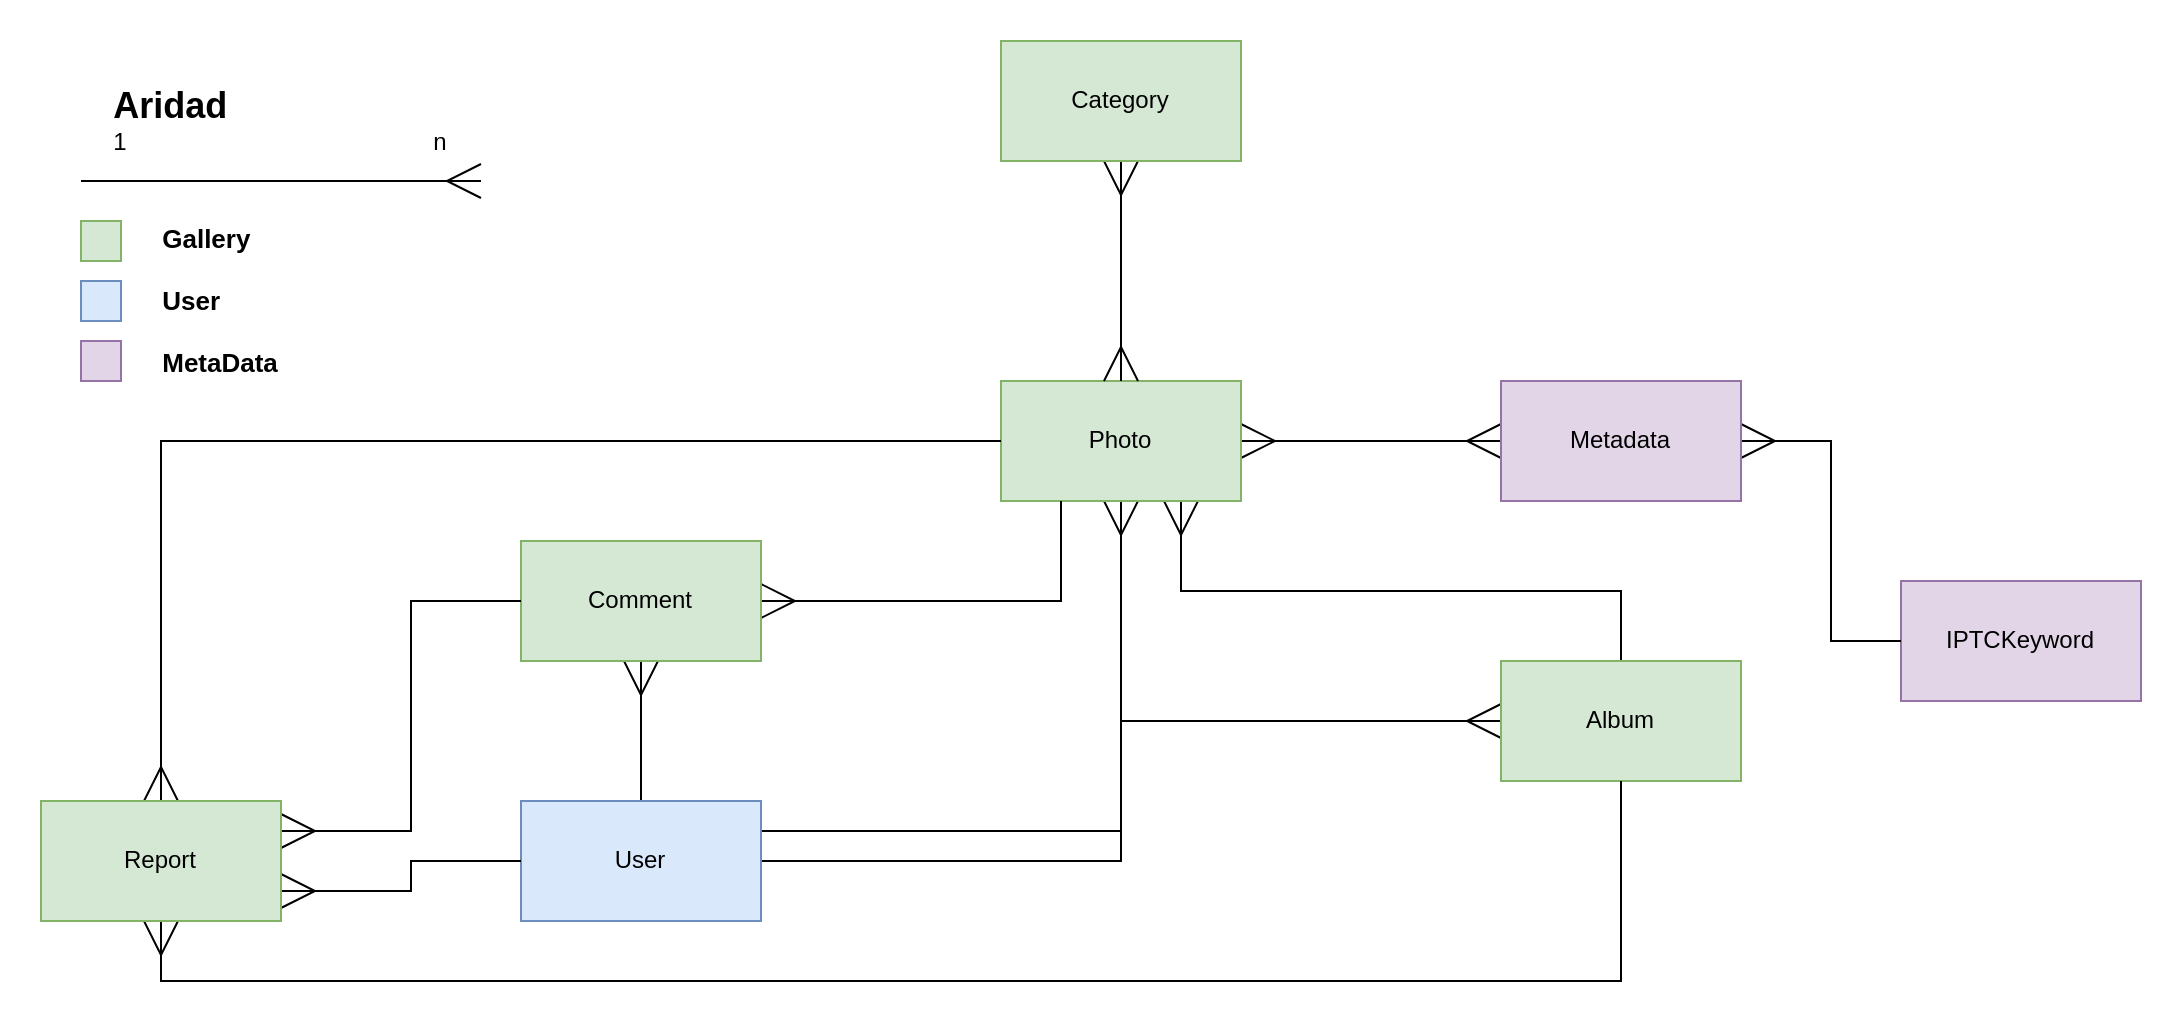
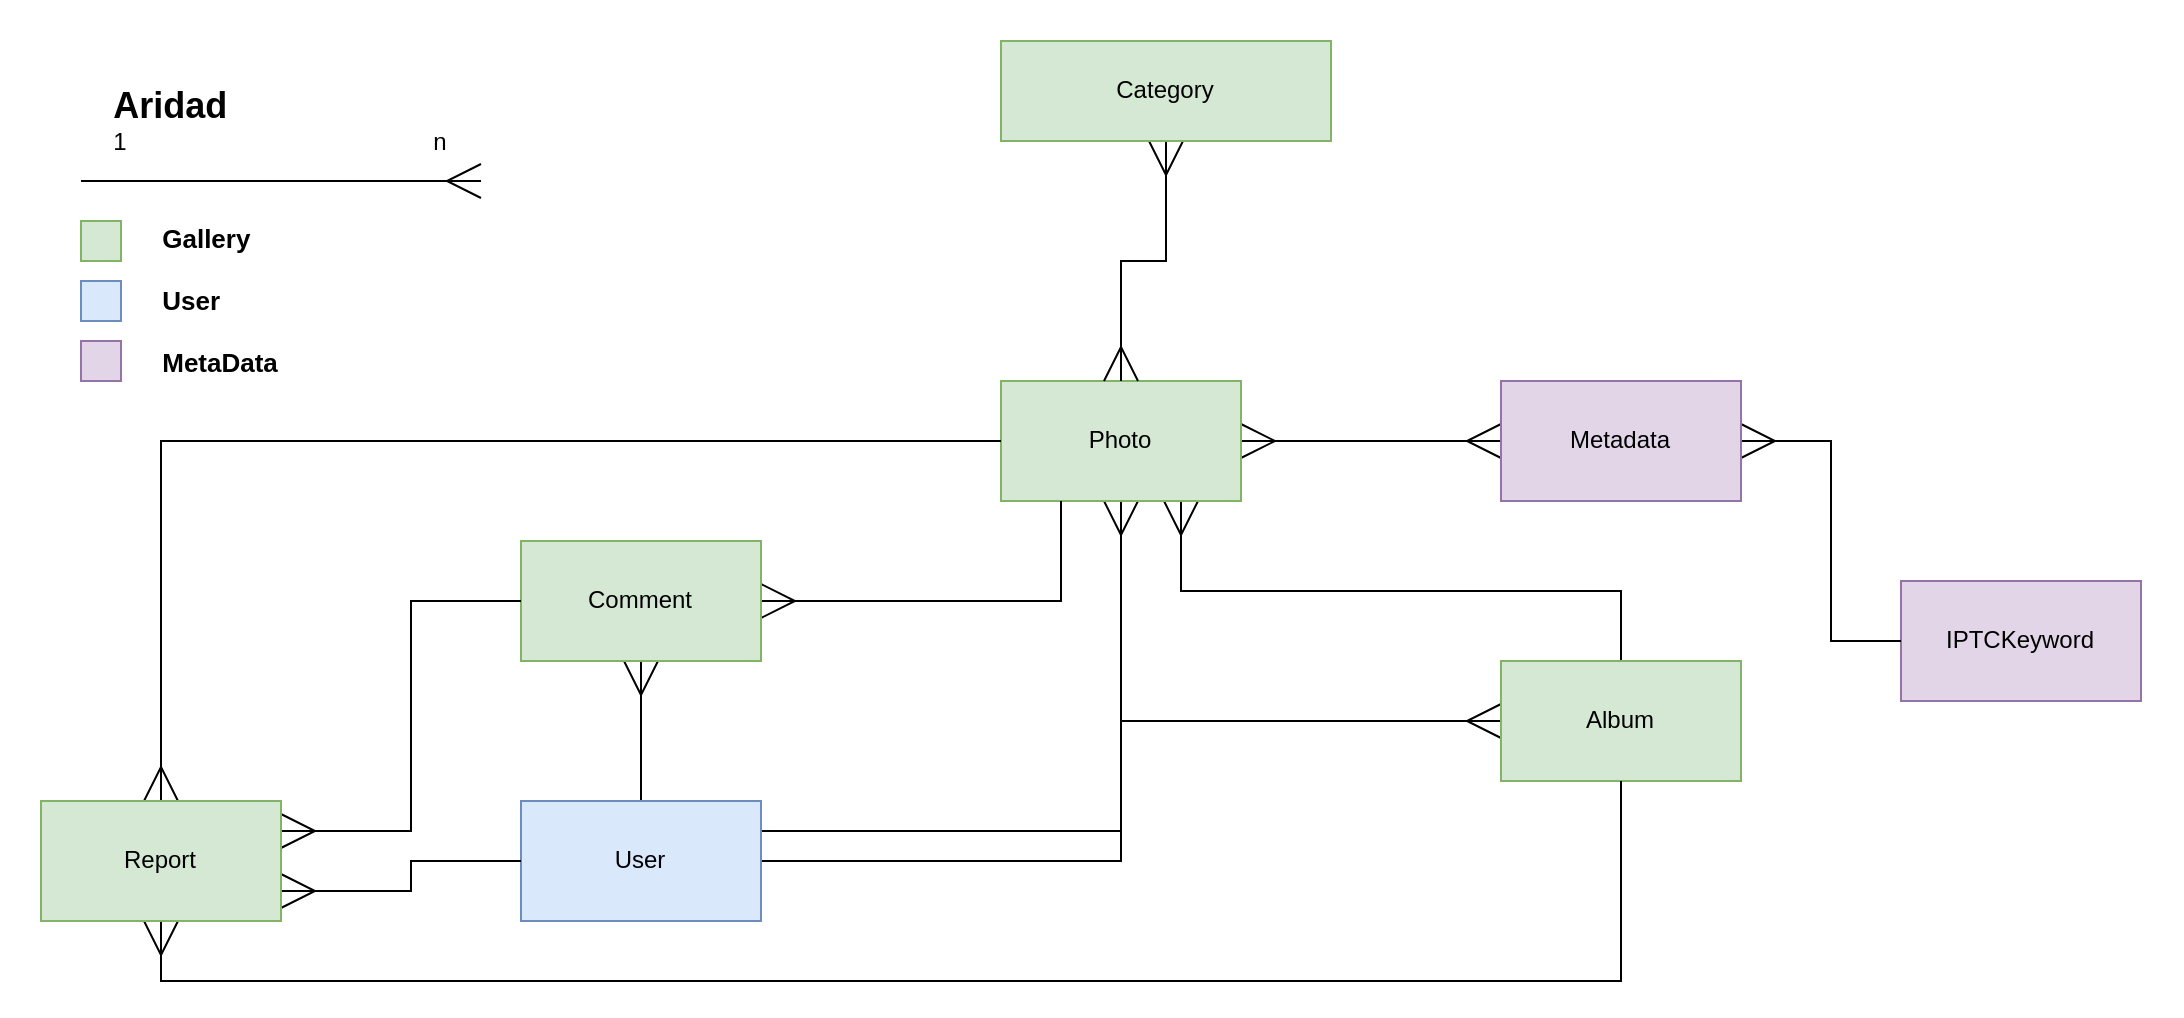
node "Category": size 240x120 -> 330x100
